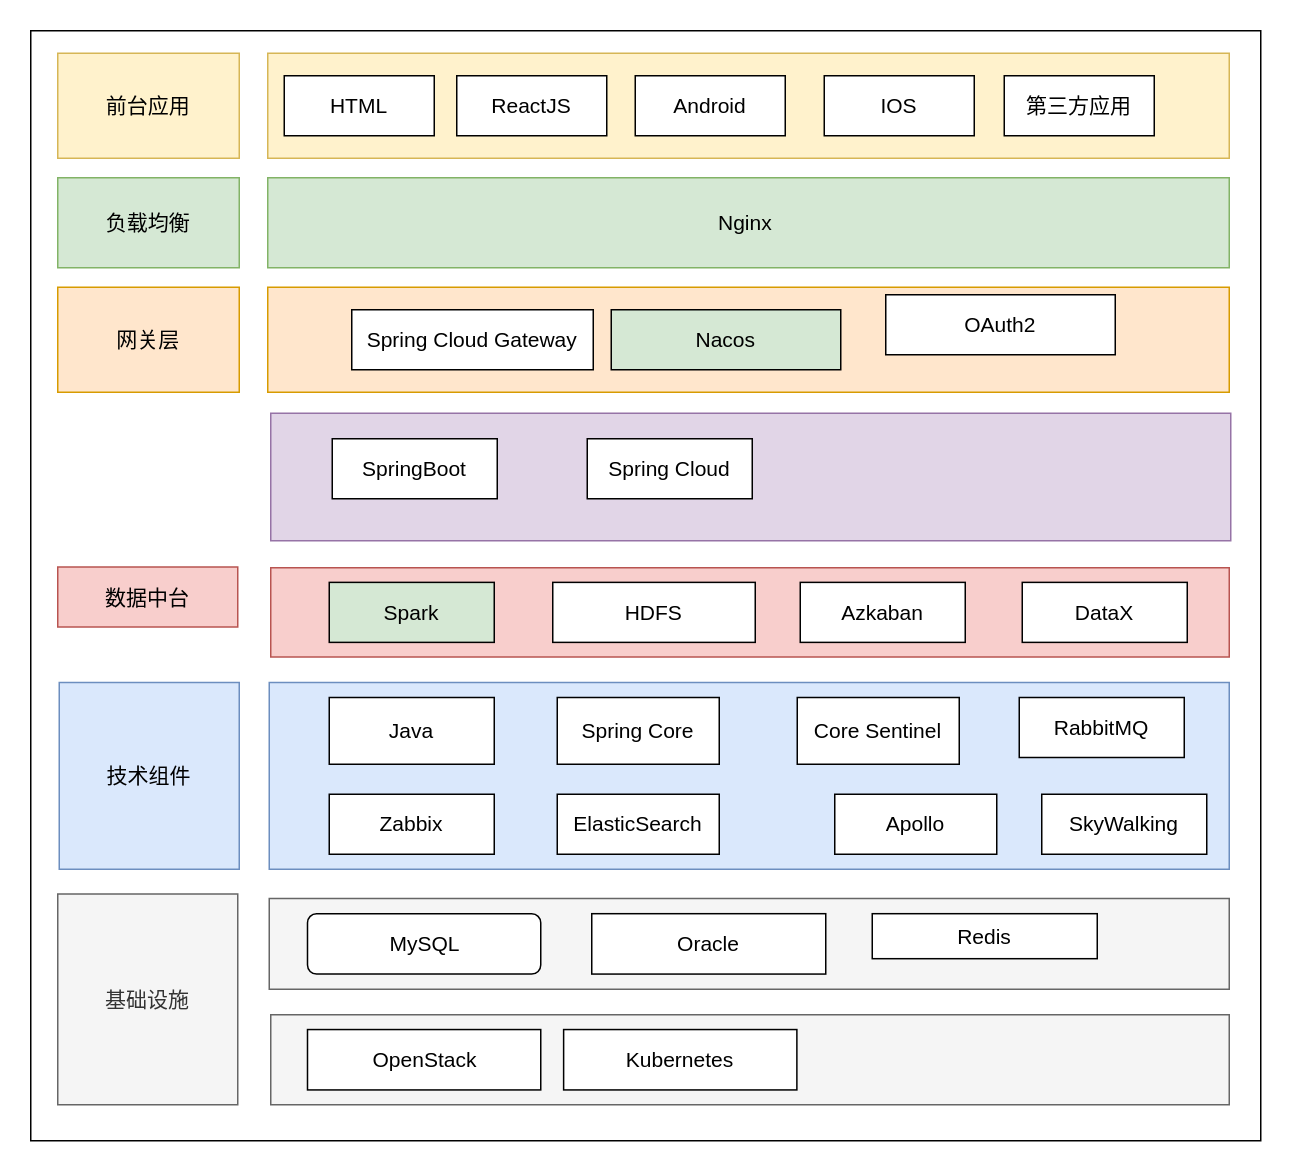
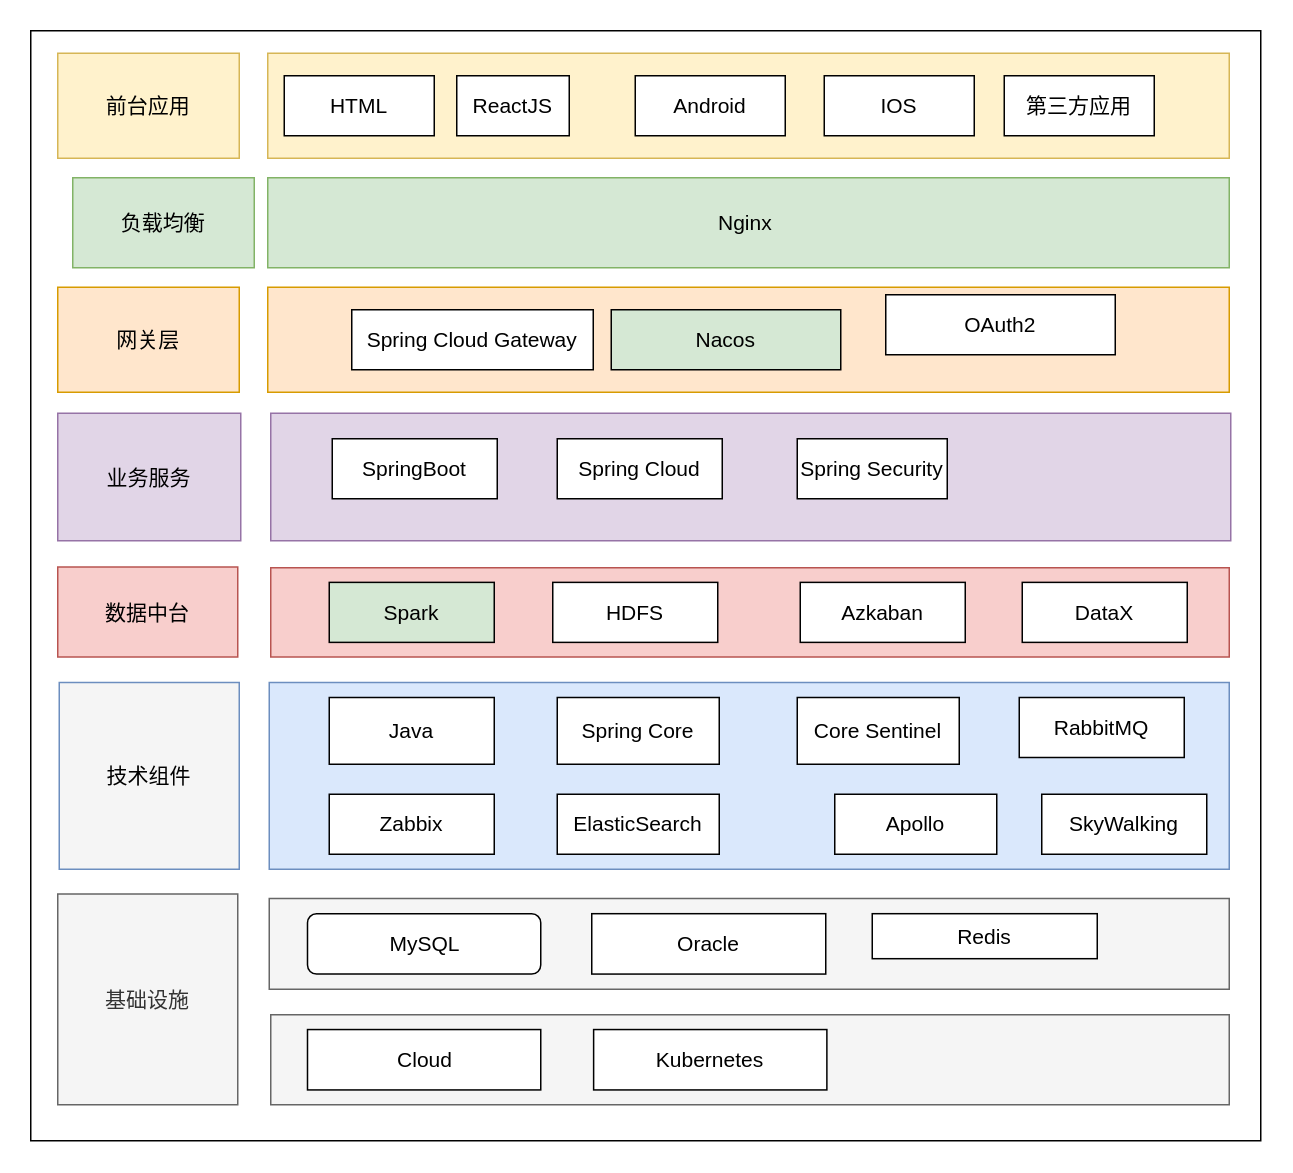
node "ReactJS": size 150x60 -> 113x60
node "负载均衡": moved (149, 223) -> (164, 223)
node "Spring Cloud": moved (670, 469) -> (640, 469)
node "Spring Security": added
node "业务服务": added
node "数据中台": size 180x60 -> 180x90
node "HDFS": size 203x60 -> 165x60
node "技术组件": fillcolor #dae8fc -> #f5f5f5
node "OpenStack": label "OpenStack" -> "Cloud"
node "Kubernetes": moved (680, 1060) -> (710, 1060)
